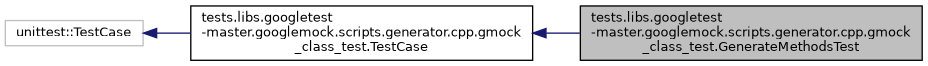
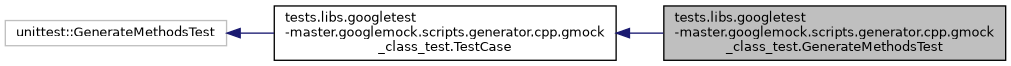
node "unittest::TestCase": label "unittest::TestCase" -> "unittest::GenerateMethodsTest"
